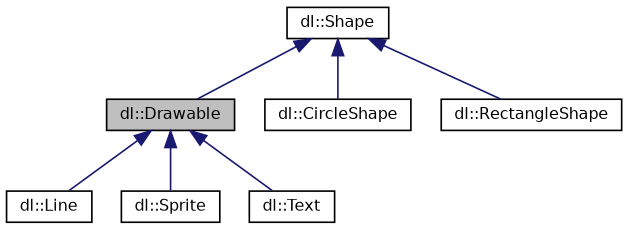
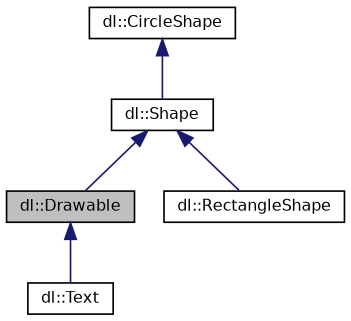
edge "dl::CircleShape" -> "dl::Shape": reversed
node "dl::Line": removed
node "dl::Sprite": removed
